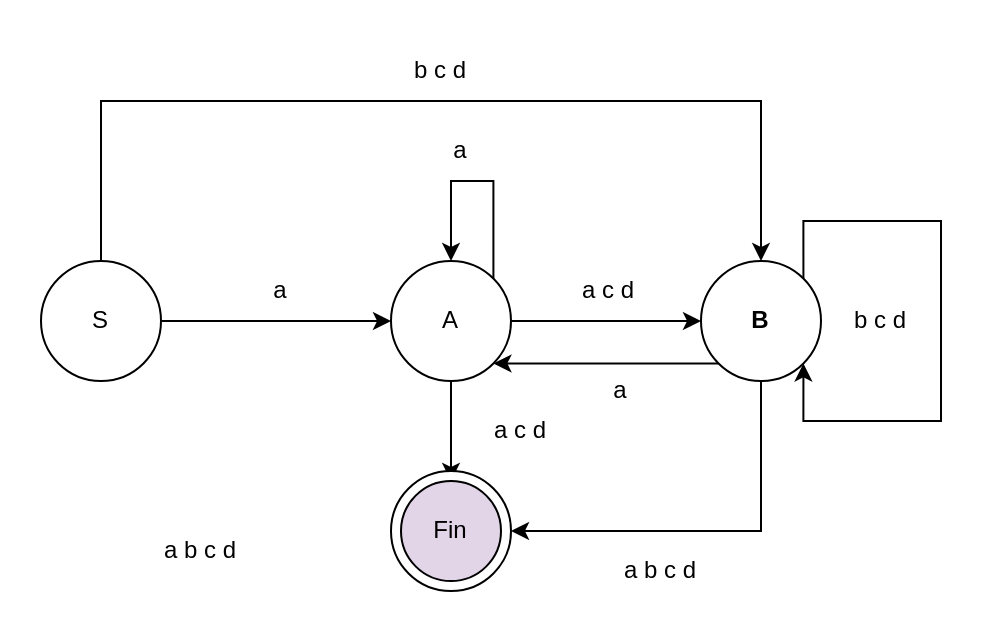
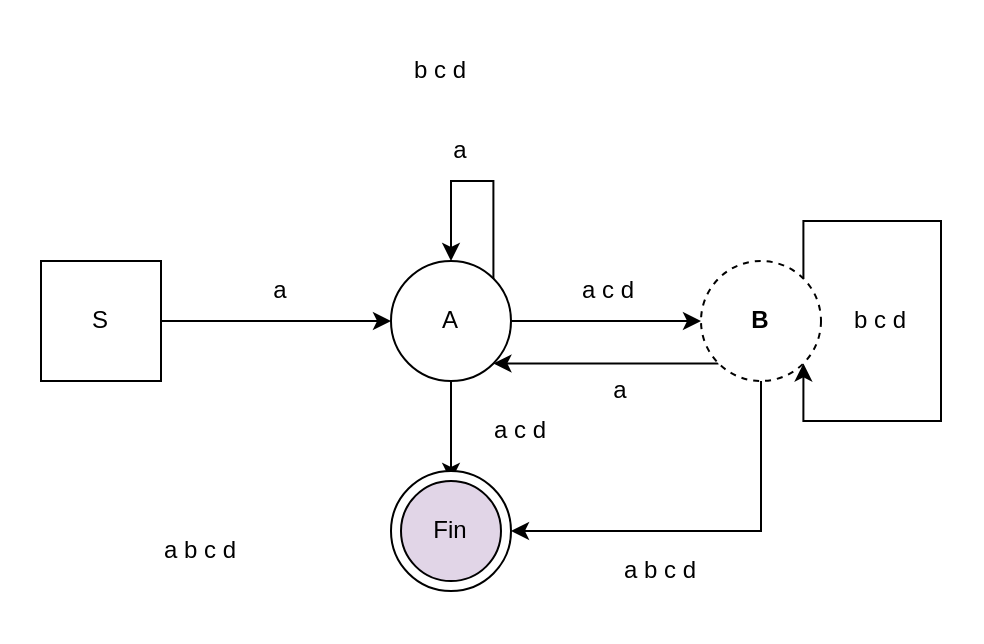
edge "S" -> "B": removed
node "S": shape ellipse -> rectangle
node "B": style solid -> dashed
